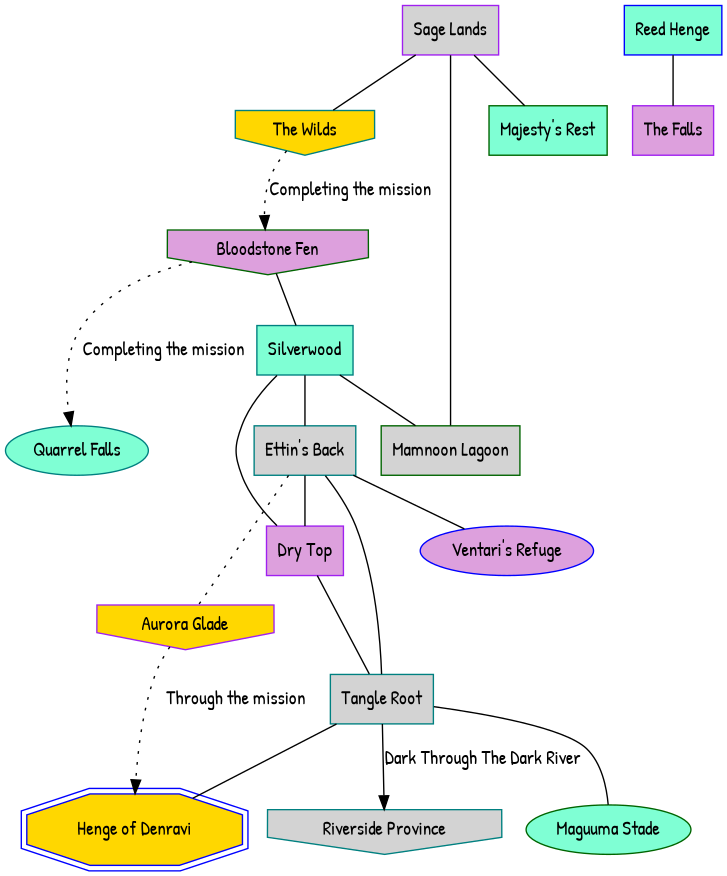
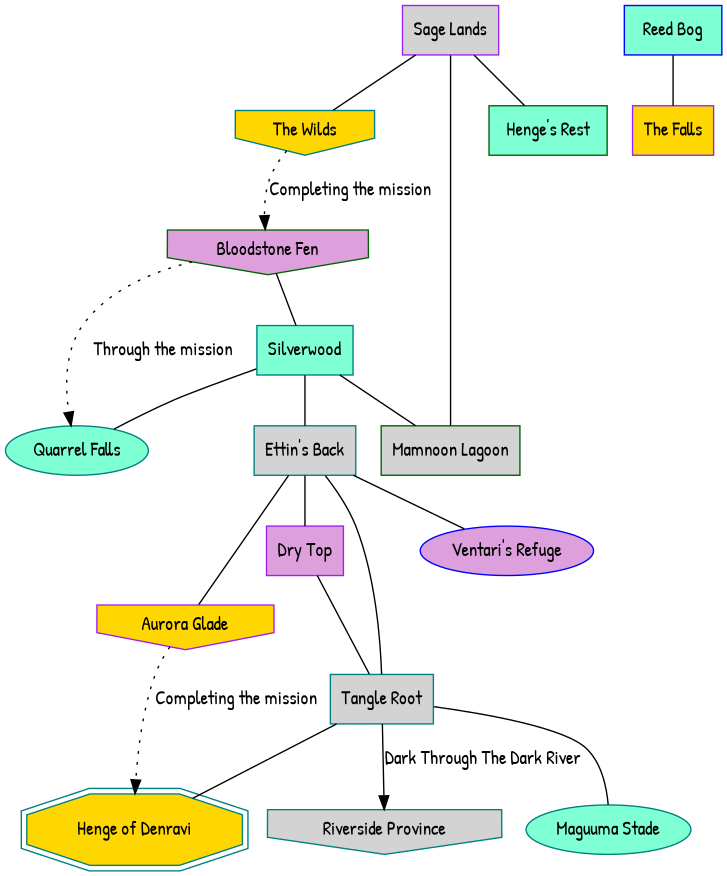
node "Reed Henge": label "Reed Henge" -> "Reed Bog"
node "Majesty's Rest": label "Majesty's Rest" -> "Henge's Rest"
node "The Falls": fillcolor plum -> gold
edge "Bloodstone Fen" -- "Quarrel Falls": label "Completing the mission" -> "Through the mission"
edge "Silverwood" -- "Dry Top": now "Silverwood" -- "Quarrel Falls"
edge "Ettin's Back" -- "Aurora Glade": style dotted -> solid
edge "Aurora Glade" -- "Henge of Denravi": label "Through the mission" -> "Completing the mission"
node "Henge of Denravi": color blue -> teal
node "Maguuma Stade": color darkgreen -> teal
